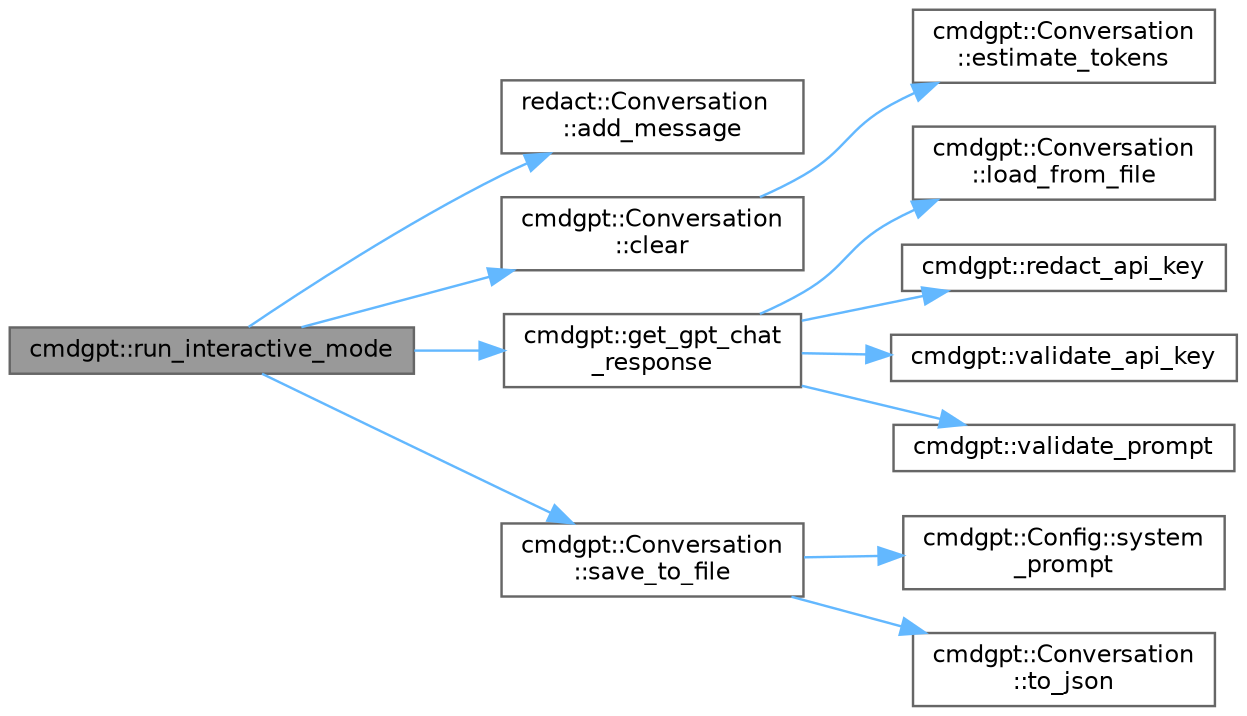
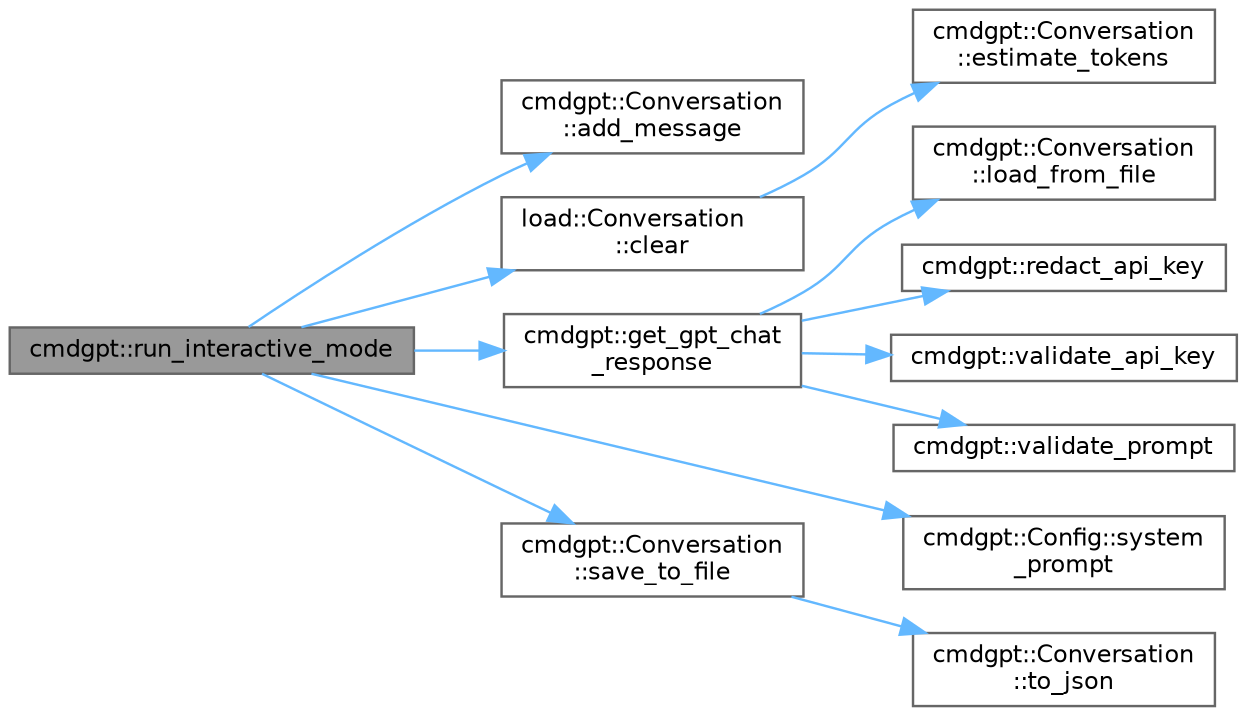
node "redact::Conversation ::add_message": label "redact::Conversation ::add_message" -> "cmdgpt::Conversation ::add_message"
node "cmdgpt::Conversation ::clear": label "cmdgpt::Conversation ::clear" -> "load::Conversation ::clear"
edge "cmdgpt::Conversation ::save_to_file" -> "cmdgpt::Config::system _prompt": now "cmdgpt::run_interactive_mode" -> "cmdgpt::Config::system _prompt"
